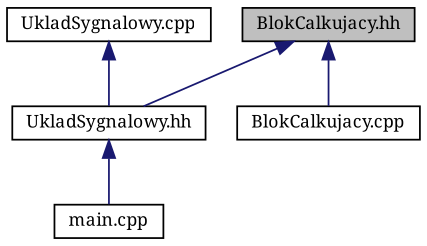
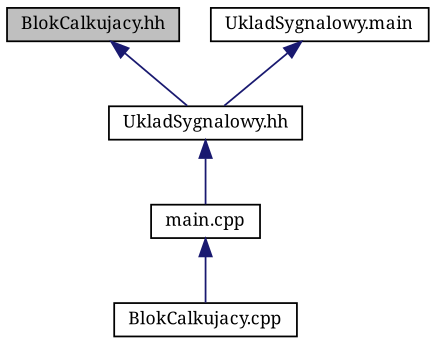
node "UkladSygnalowy.cpp": label "UkladSygnalowy.cpp" -> "UkladSygnalowy.main"
edge "BlokCalkujacy.cpp" -> "BlokCalkujacy.hh": now "BlokCalkujacy.cpp" -> "main.cpp"
